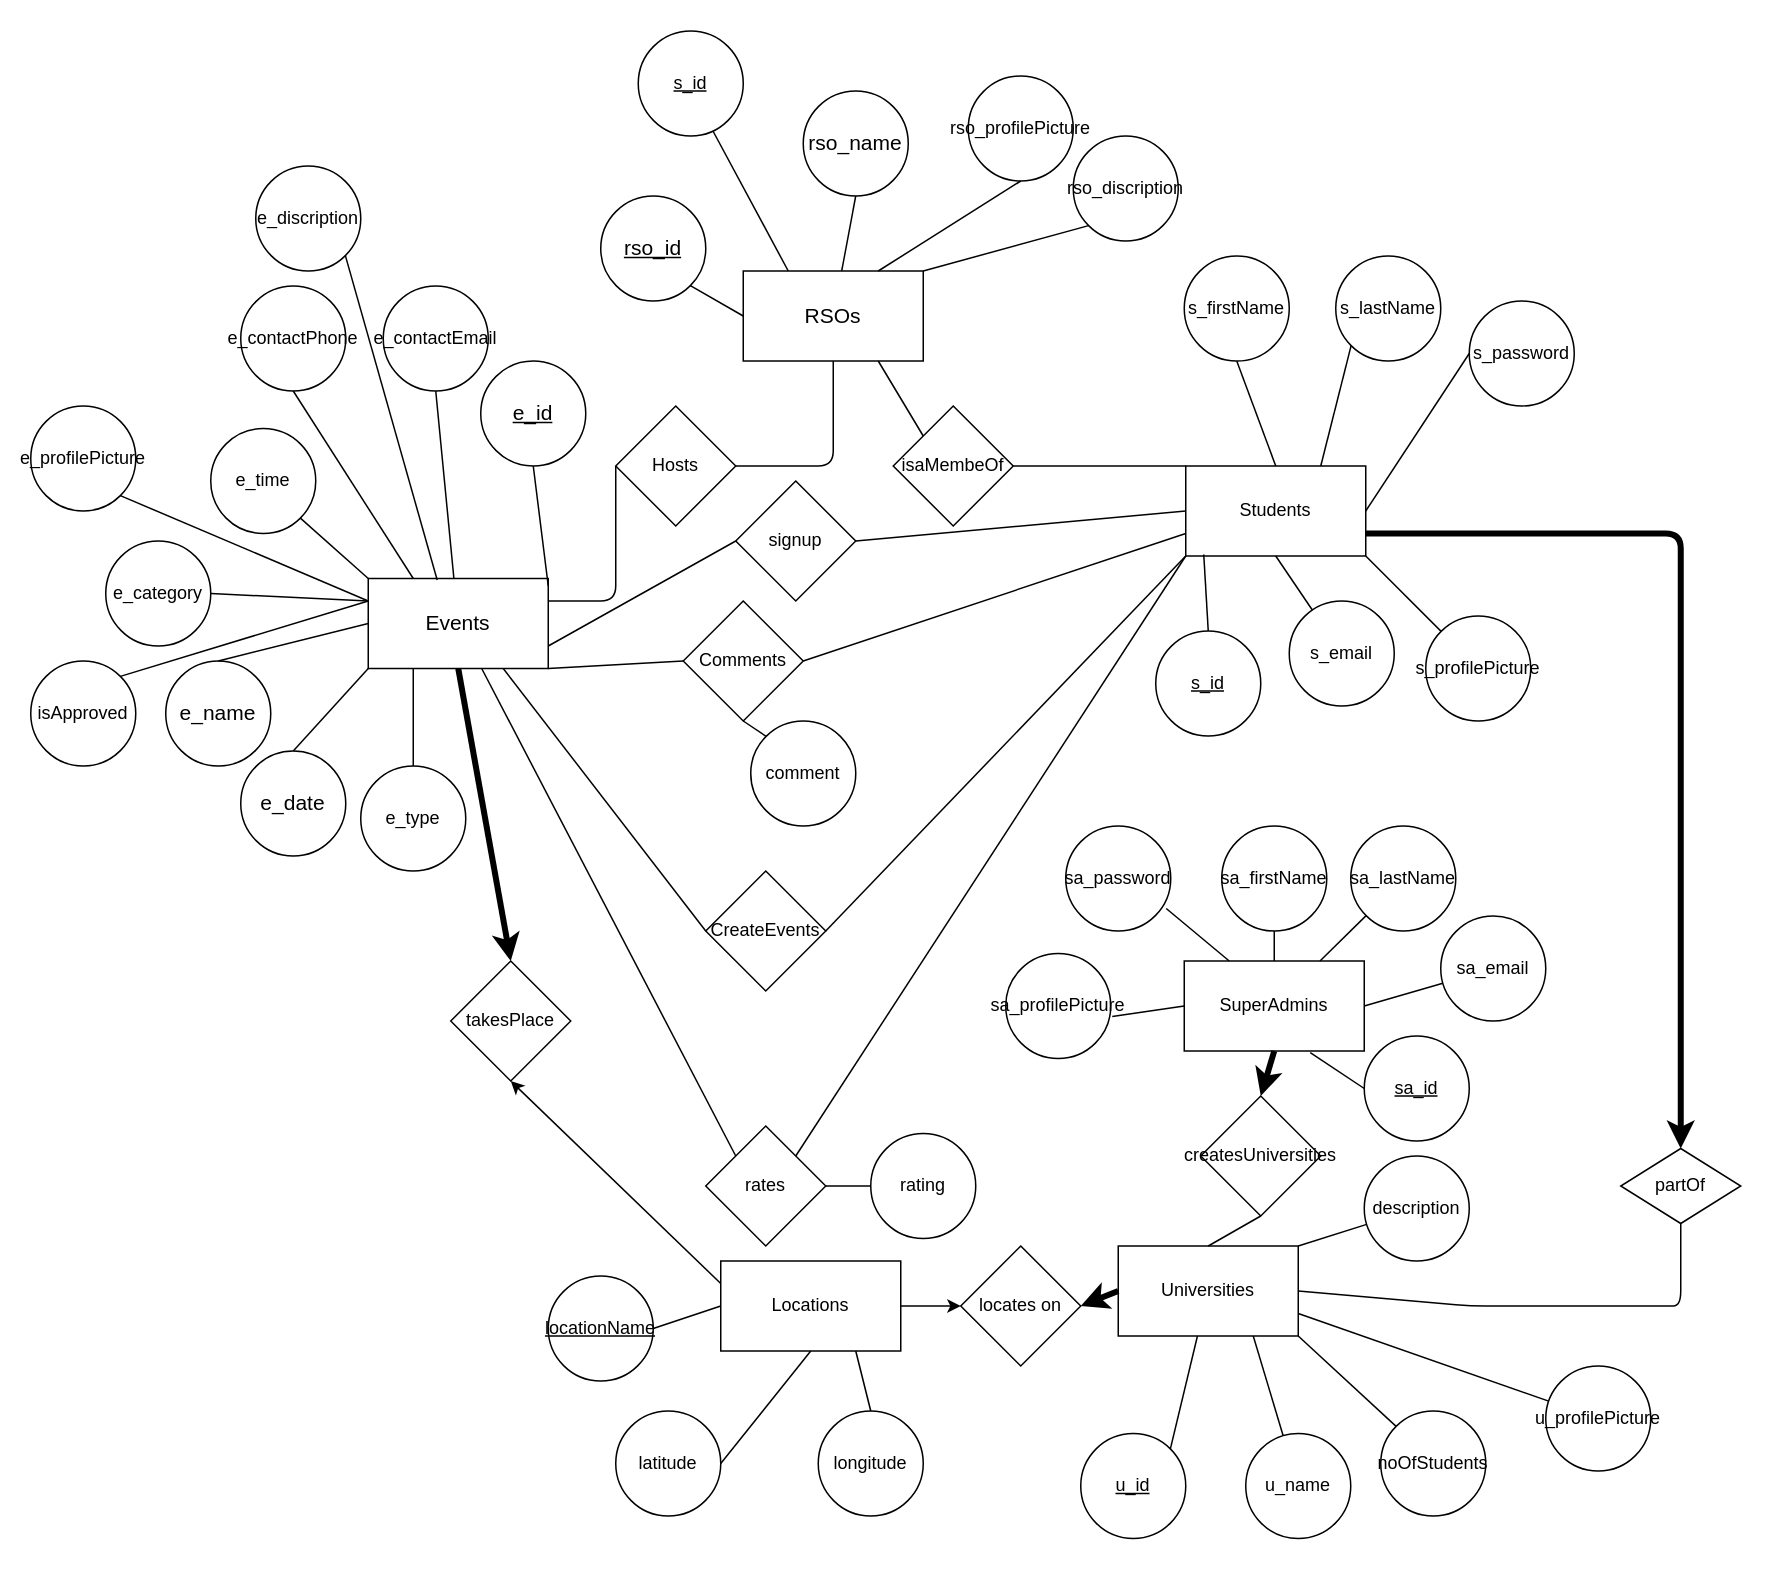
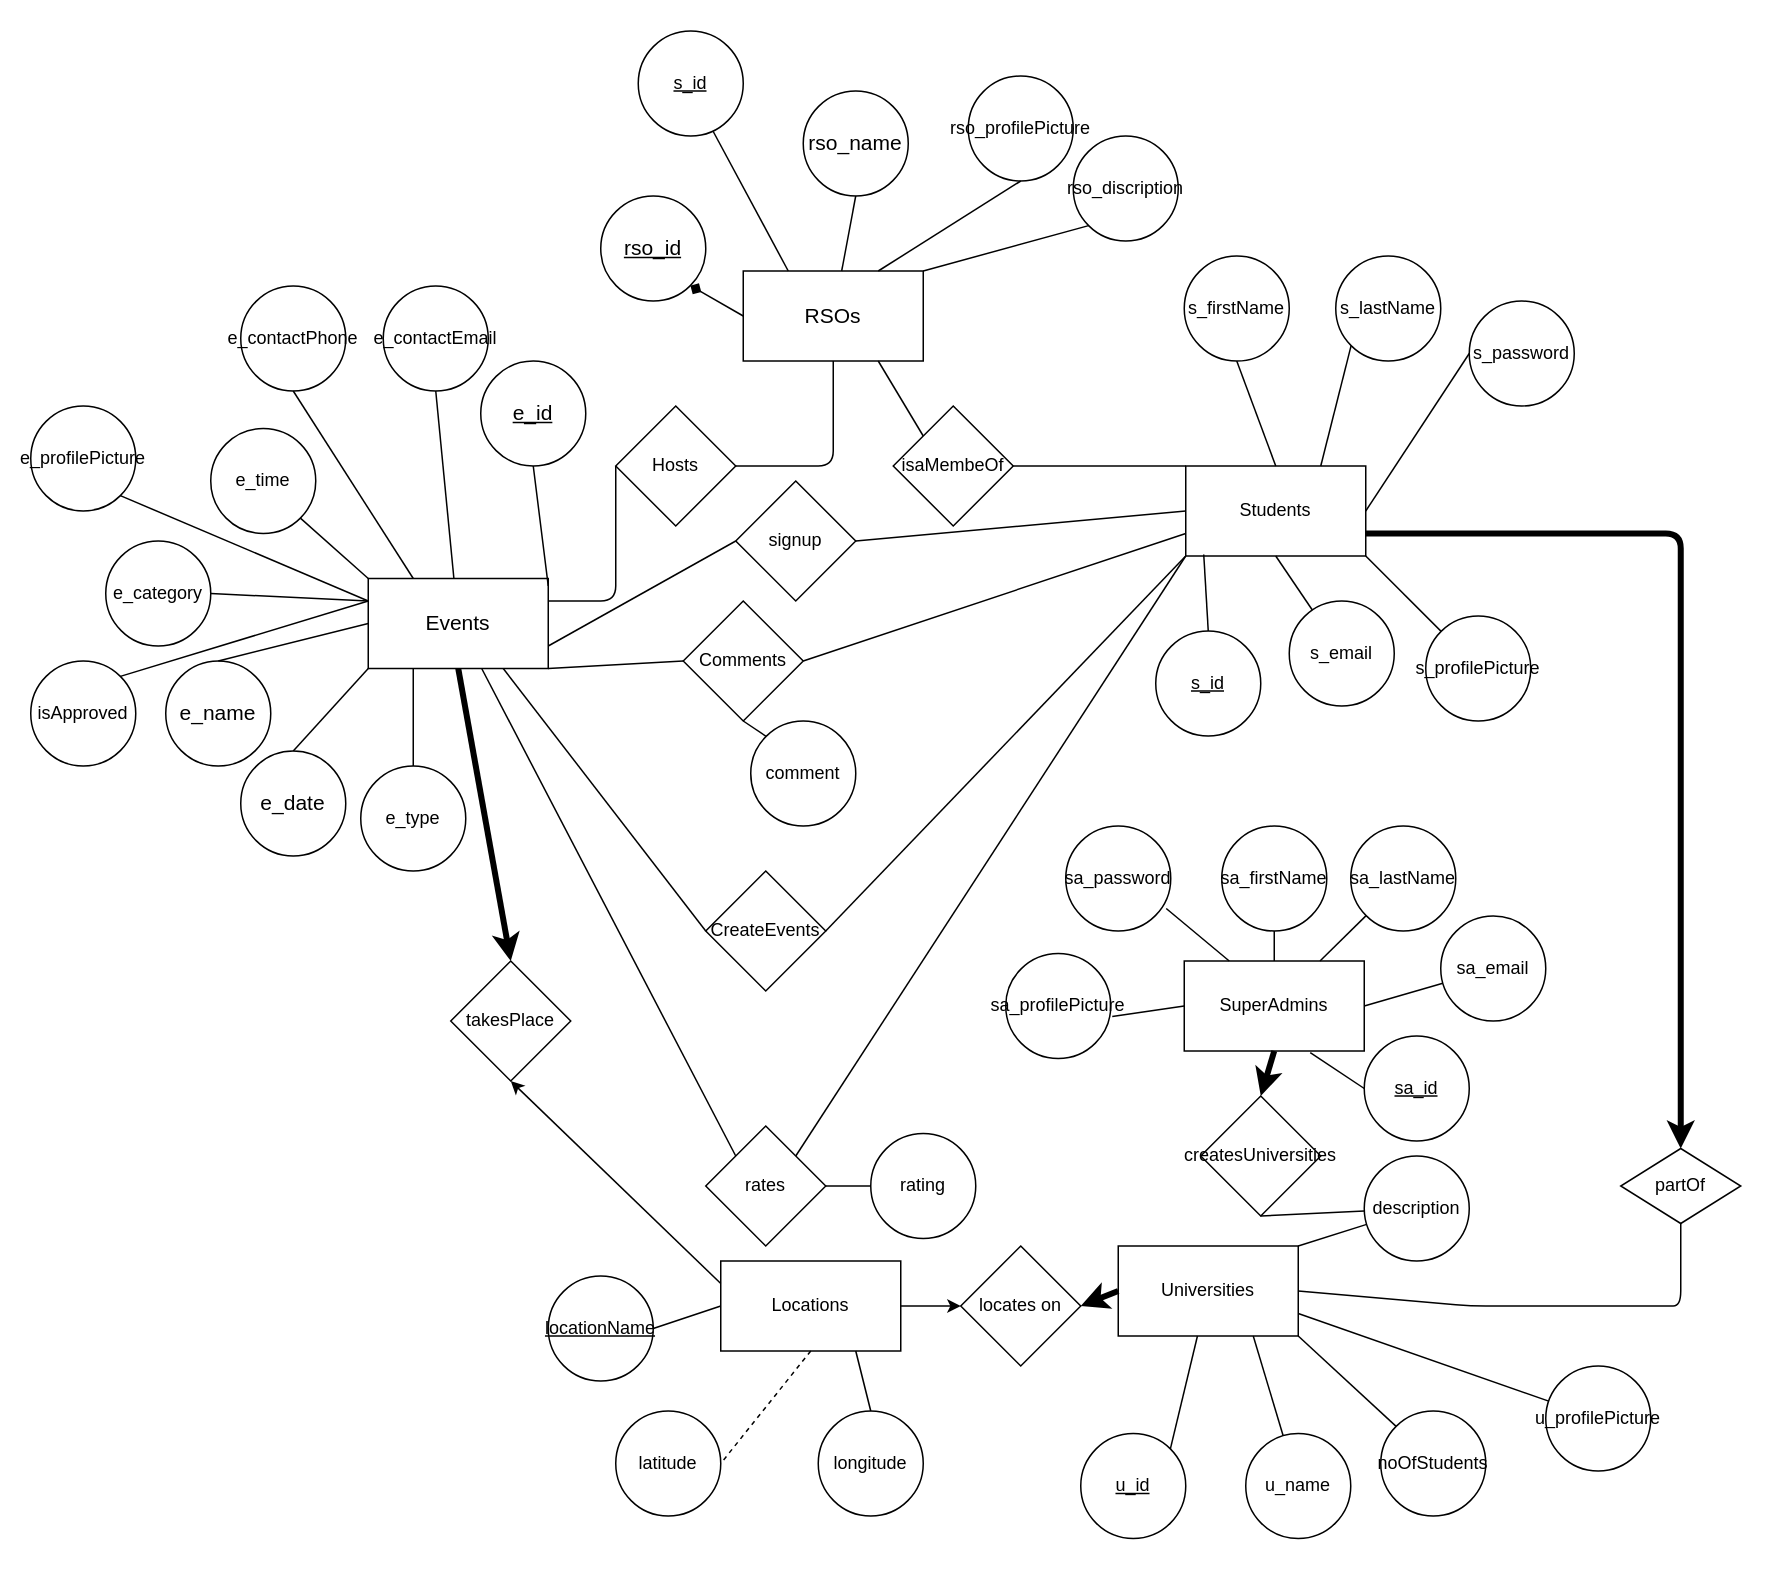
node "e_discription": removed
edge "rso_id" -- "RSOs": arrowhead none -> diamond
edge "e_discription" -- "Events": removed
edge "createsUniversities" -- "Universities": now "createsUniversities" -- "description"
edge "Locations" -- "latitude": style solid -> dashed
